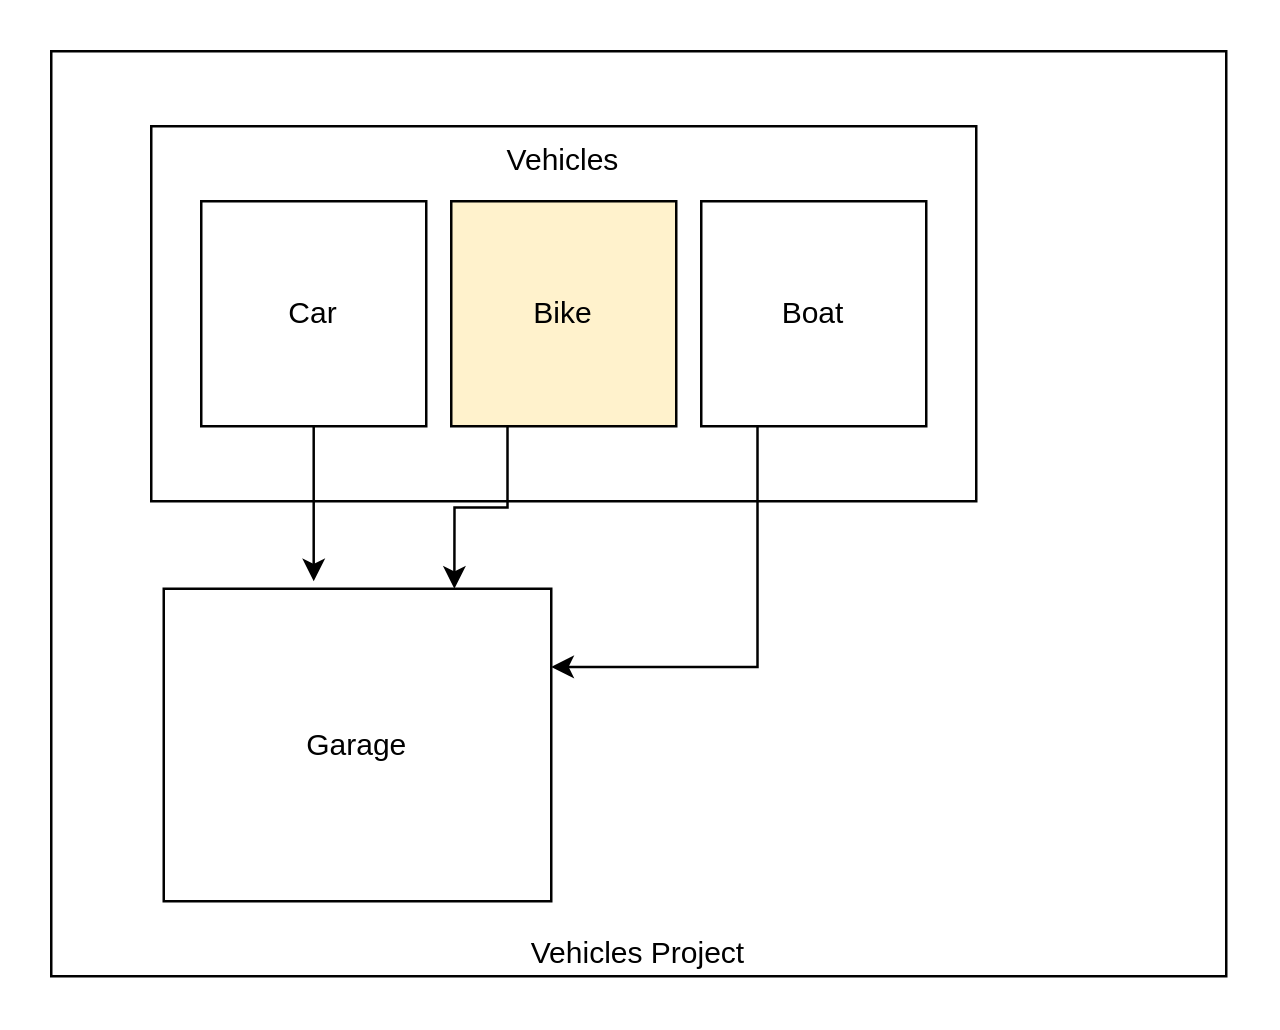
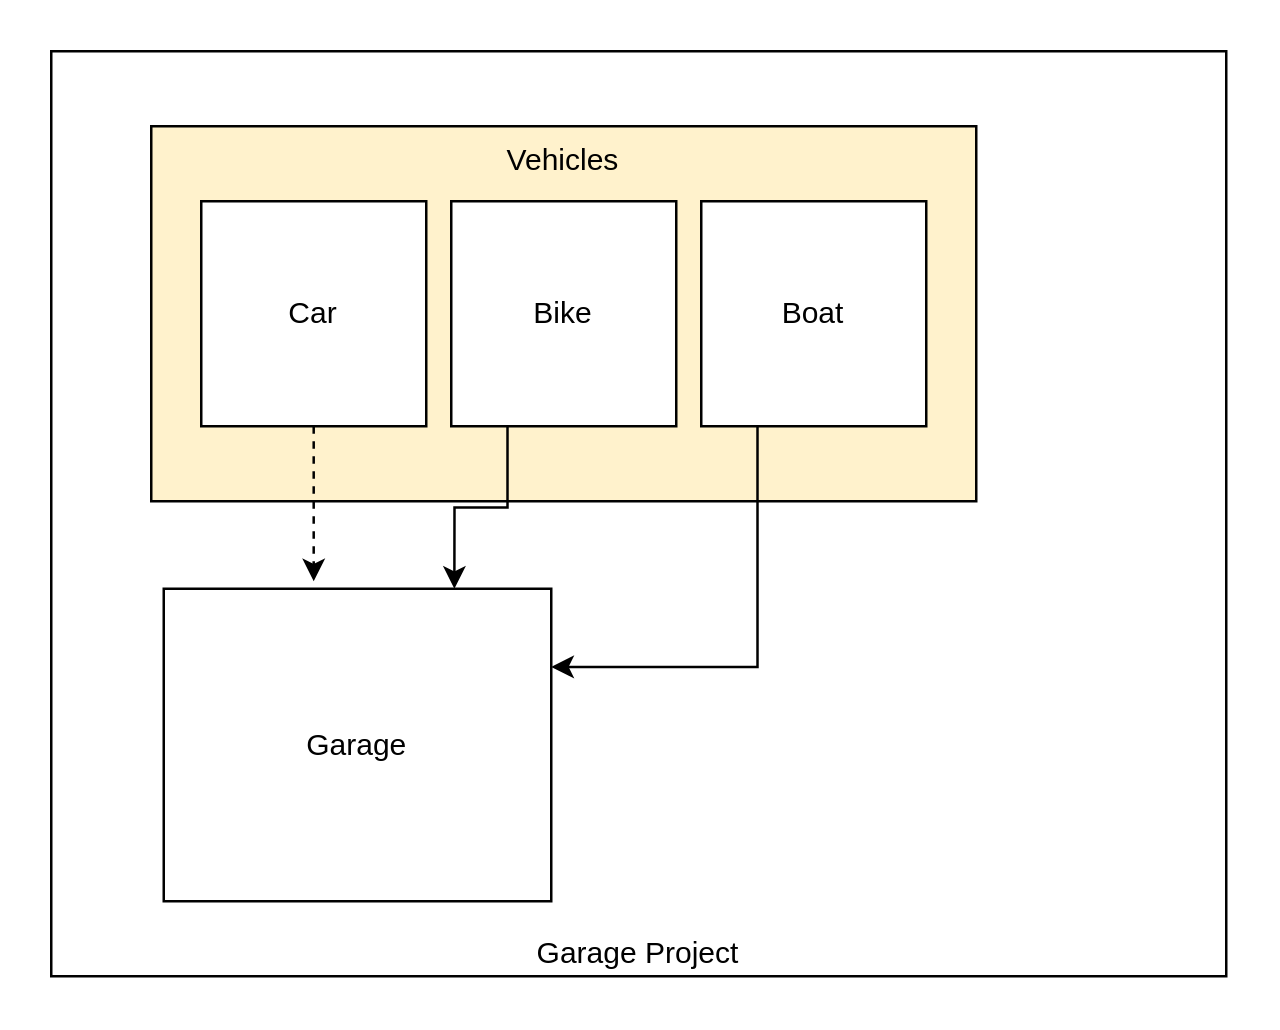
node "Vehicles": fillcolor #ffffff -> #fff2cc
node "Bike": fillcolor #fff2cc -> #ffffff
edge "Car" -> "Garage": style solid -> dashed
node "Vehicles Project": label "Vehicles Project" -> "Garage Project"
